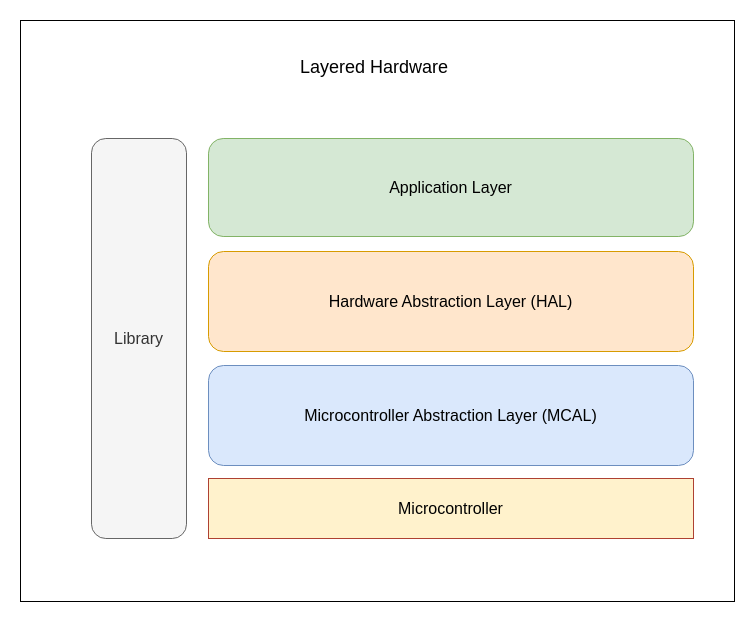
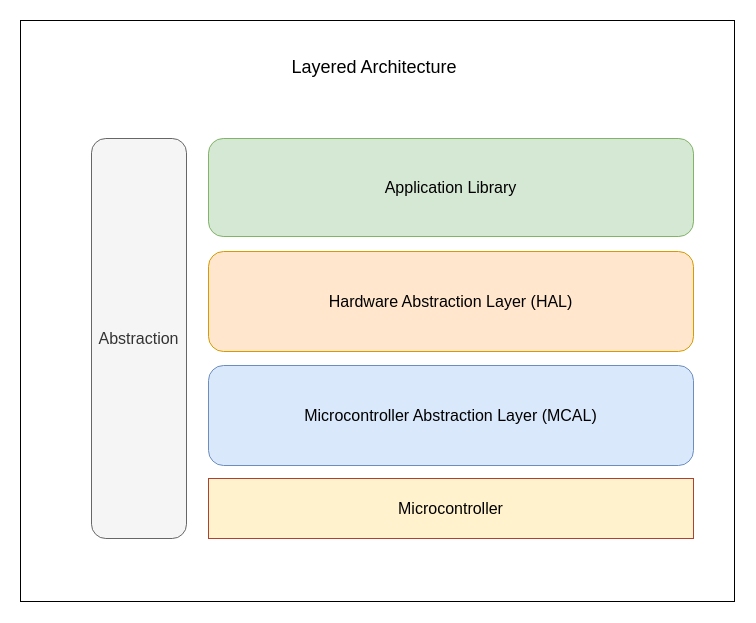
node "Layered Hardware": label "Layered Hardware" -> "Layered Architecture"
node "Application Layer": label "Application Layer" -> "Application Library"
node "Library": label "Library" -> "Abstraction"
